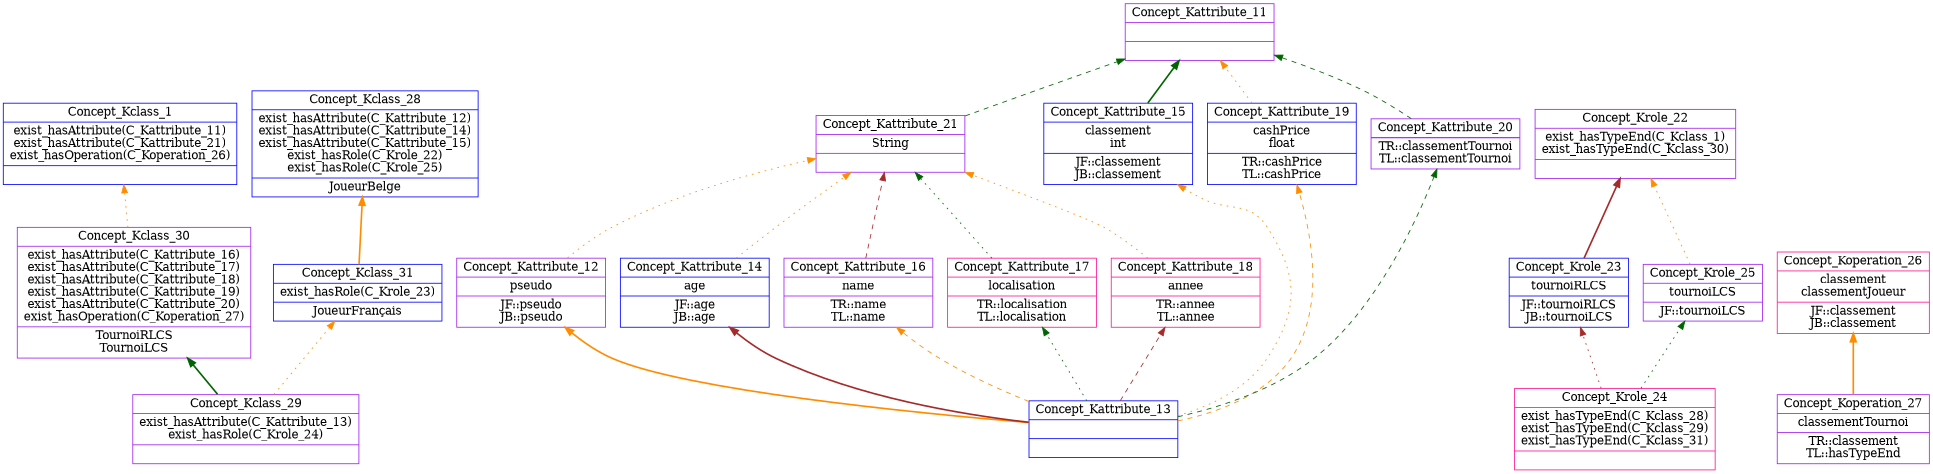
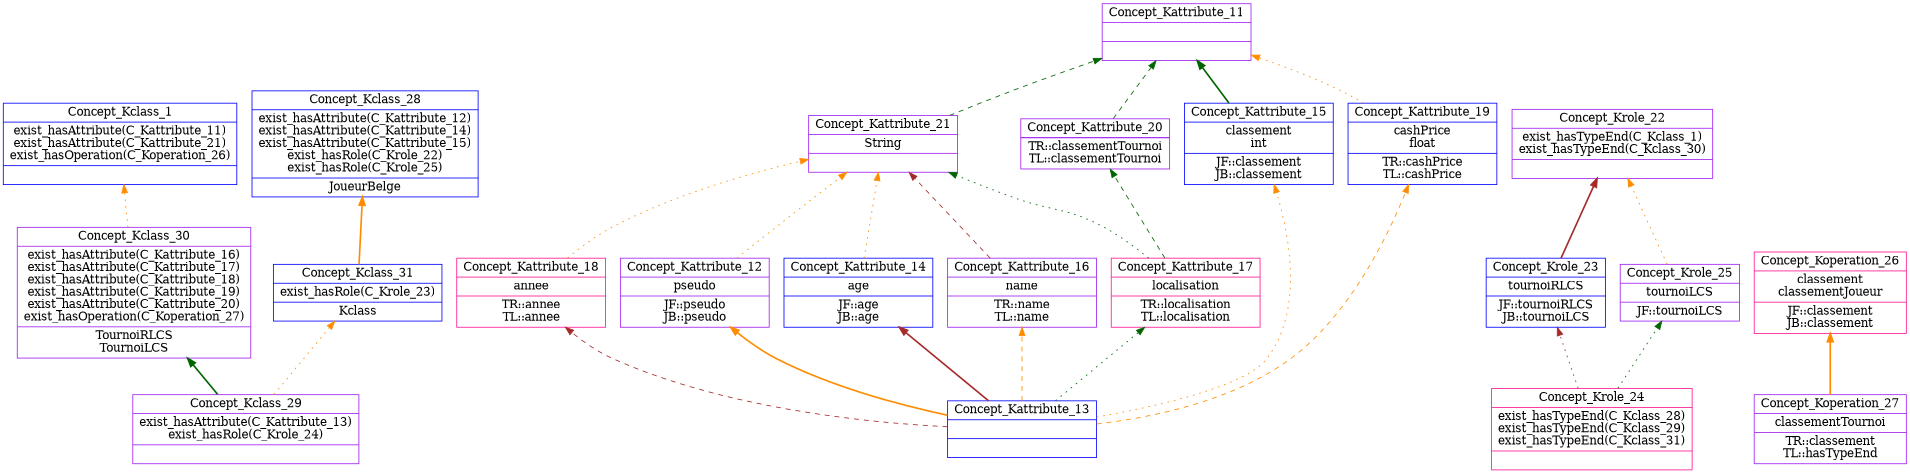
node "Concept_Kclass_31": text "JoueurFrançais" -> "Kclass"
edge "Concept_Kattribute_13" -> "Concept_Kattribute_20": now "Concept_Kattribute_17" -> "Concept_Kattribute_20"
